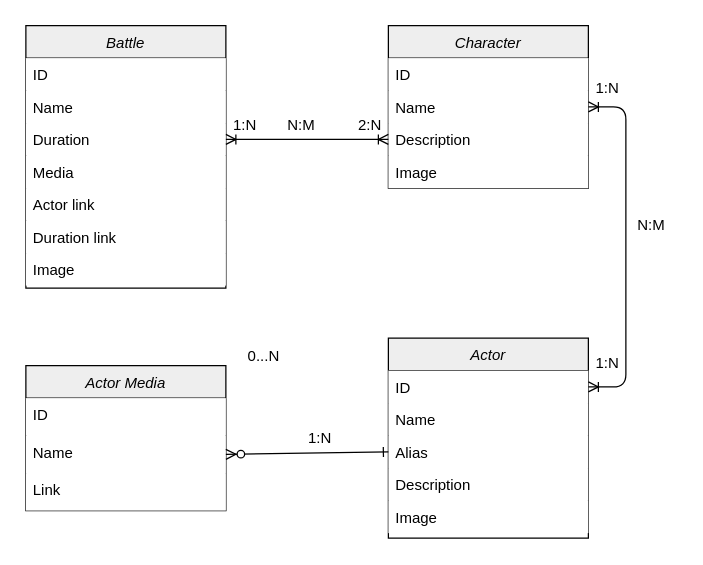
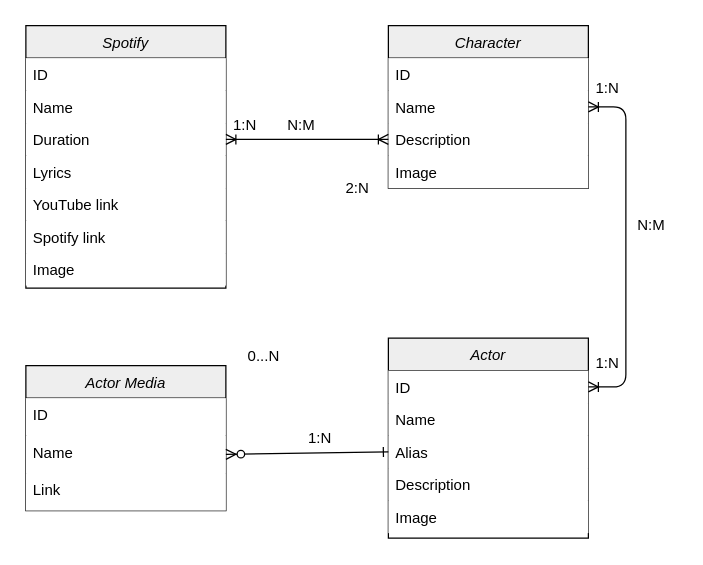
node "Battle": label "Battle" -> "Spotify"
node "2:N": moved (369, 126) -> (357, 188)
node "Media": label "Media" -> "Lyrics"
node "Actor link": label "Actor link" -> "YouTube link"
node "Duration link": label "Duration link" -> "Spotify link"
